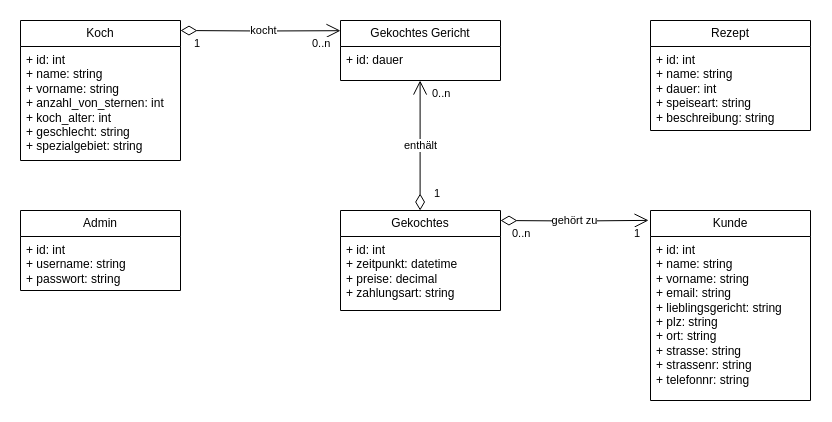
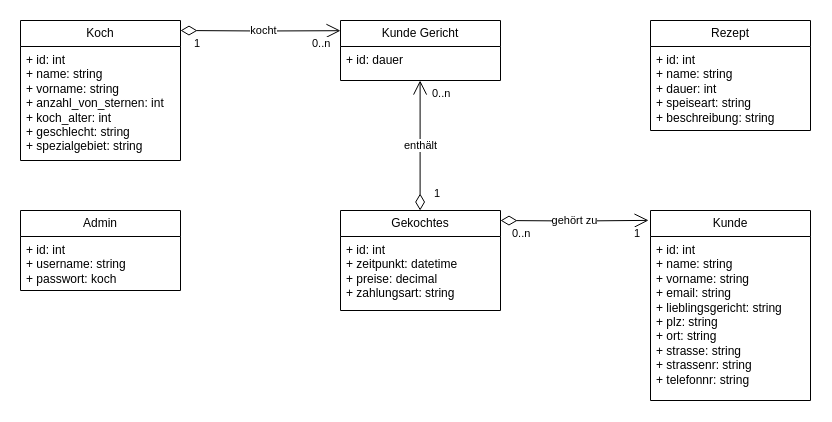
node "Gekochtes Gericht": label "Gekochtes Gericht" -> "Kunde Gericht"
node "+ id: int + username: string + passwort: string": label "+ id: int + username: string + passwort: string" -> "+ id: int + username: string + passwort: koch"
